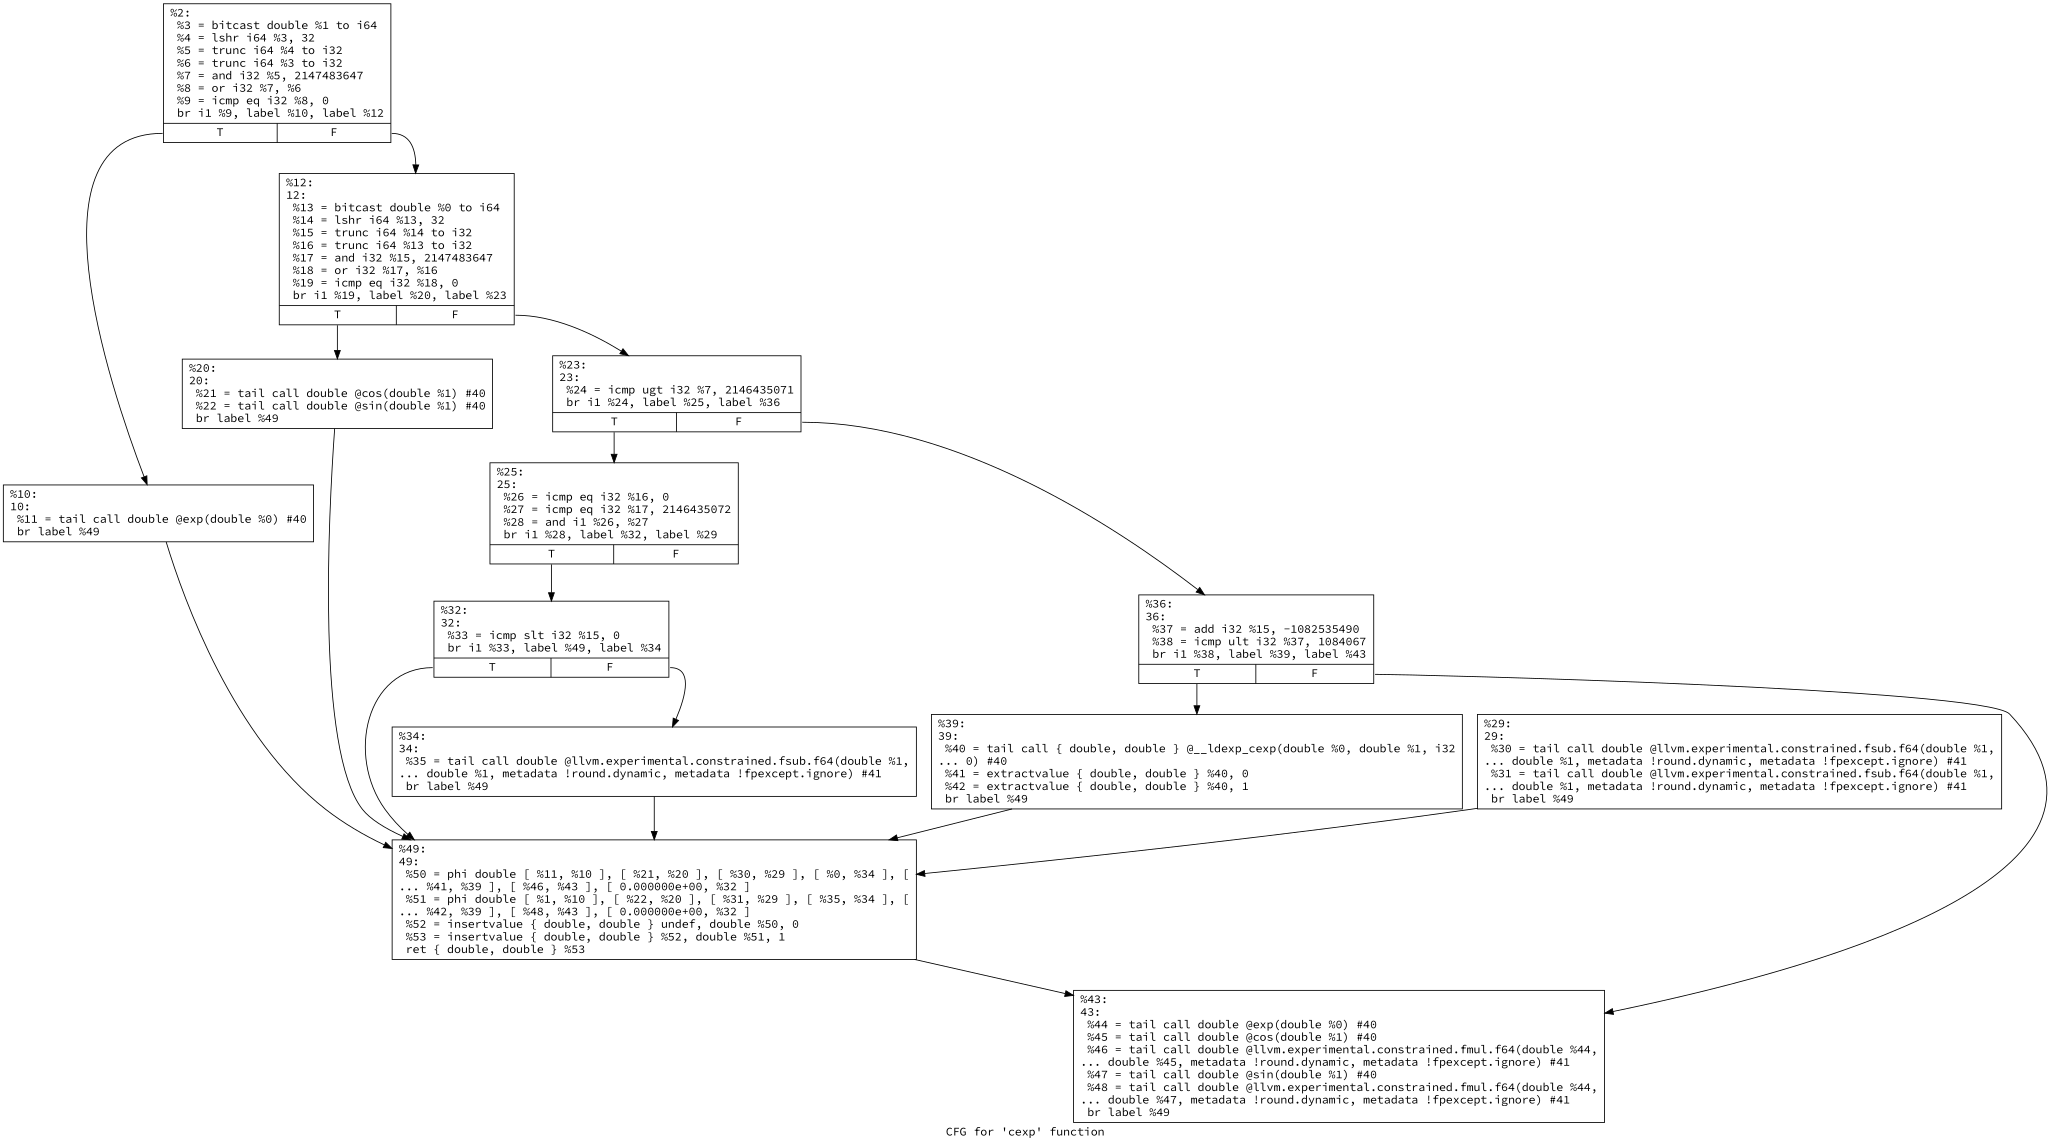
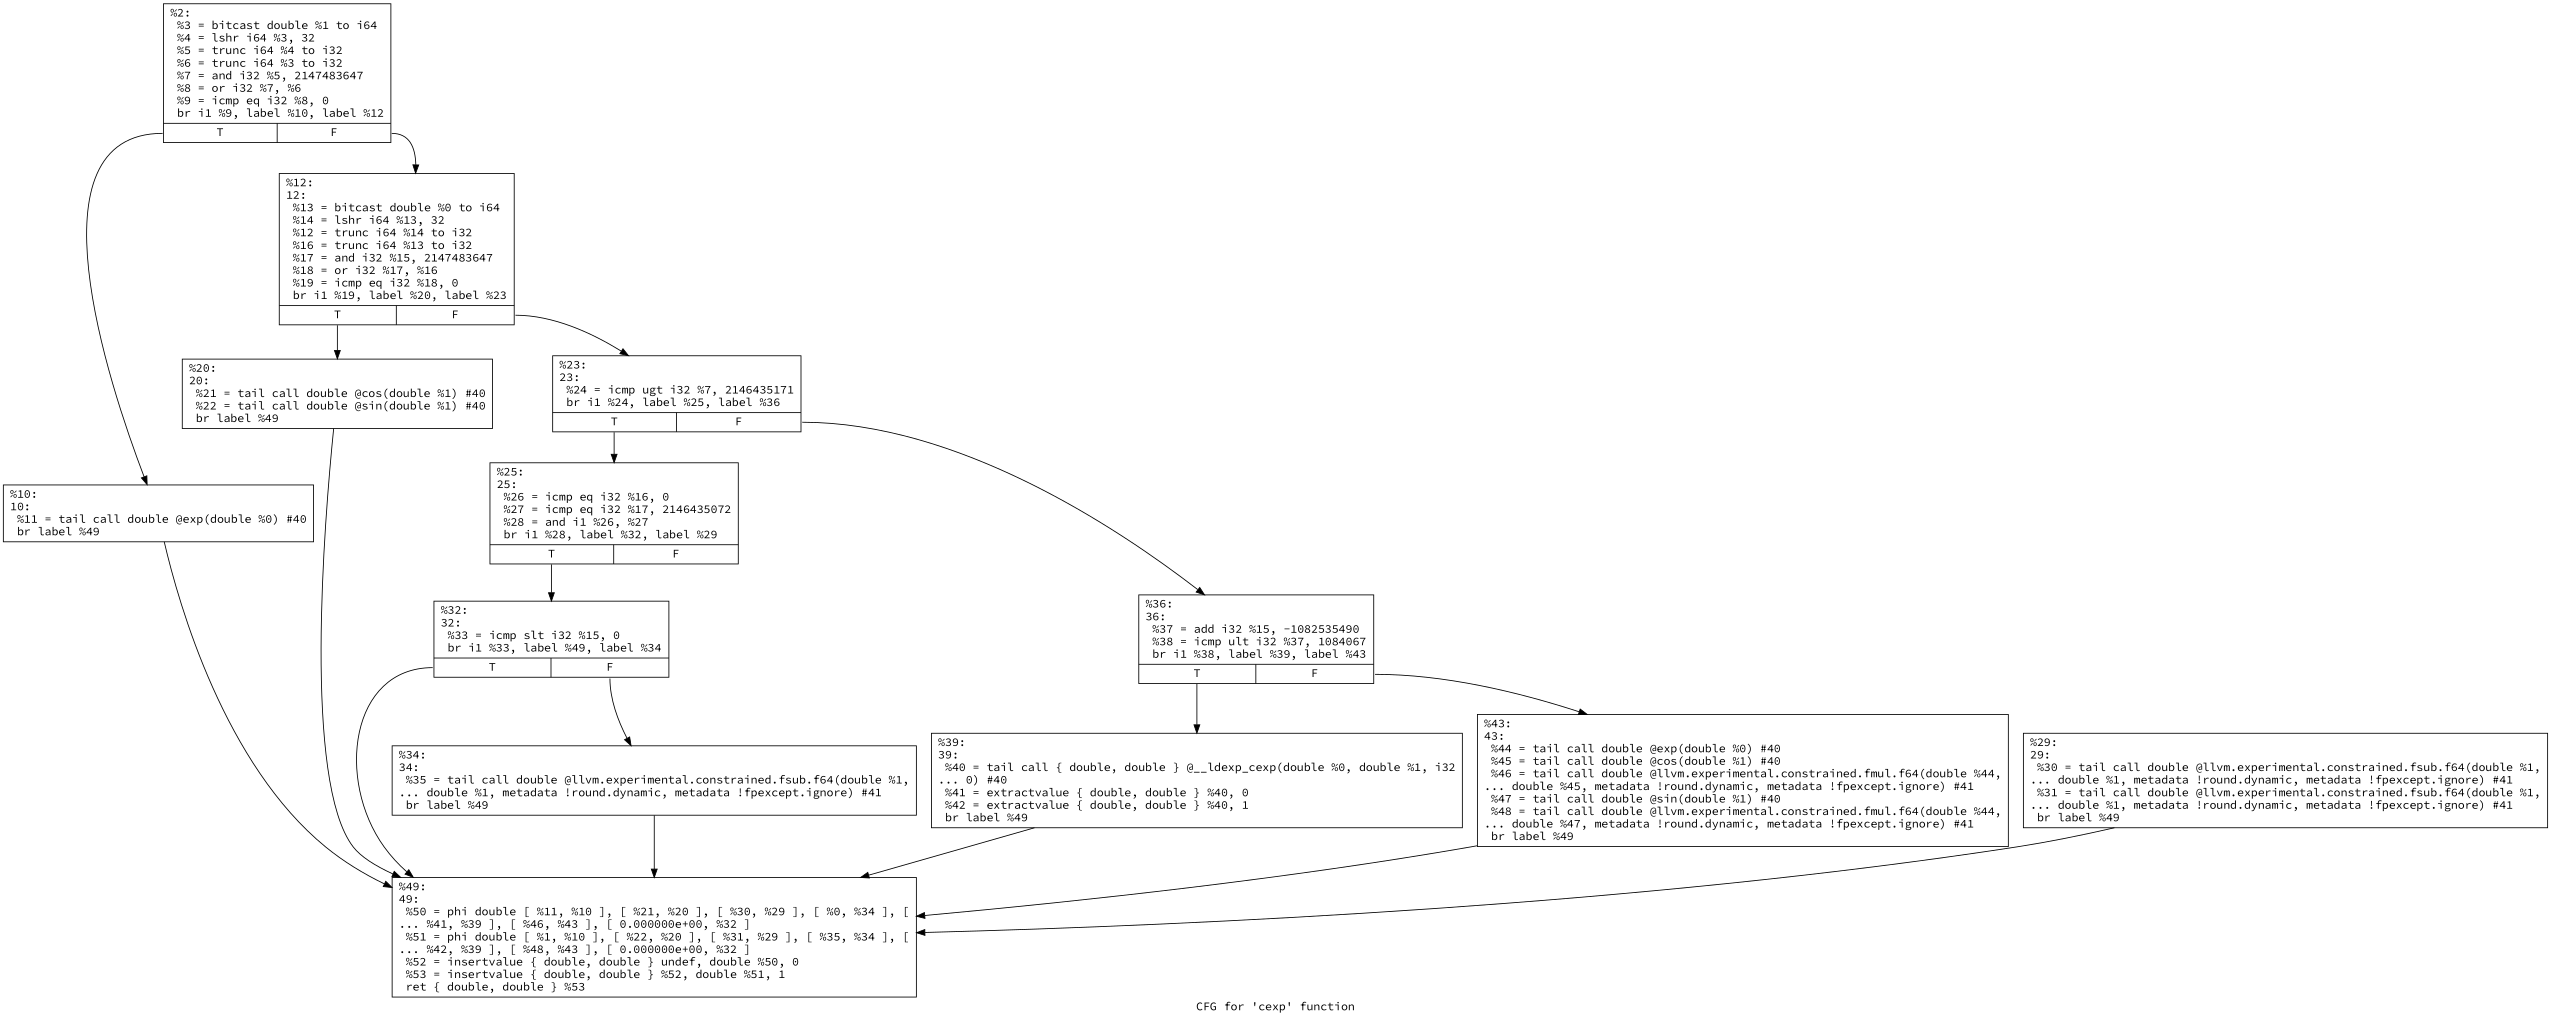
node "%12:": text "%15 = trunc i64 %14 to i32" -> "%12 = trunc i64 %14 to i32"
node "%23:": text "%24 = icmp ugt i32 %7, 2146435071" -> "%24 = icmp ugt i32 %7, 2146435171"
edge "%49:" -> "%43:": reversed
